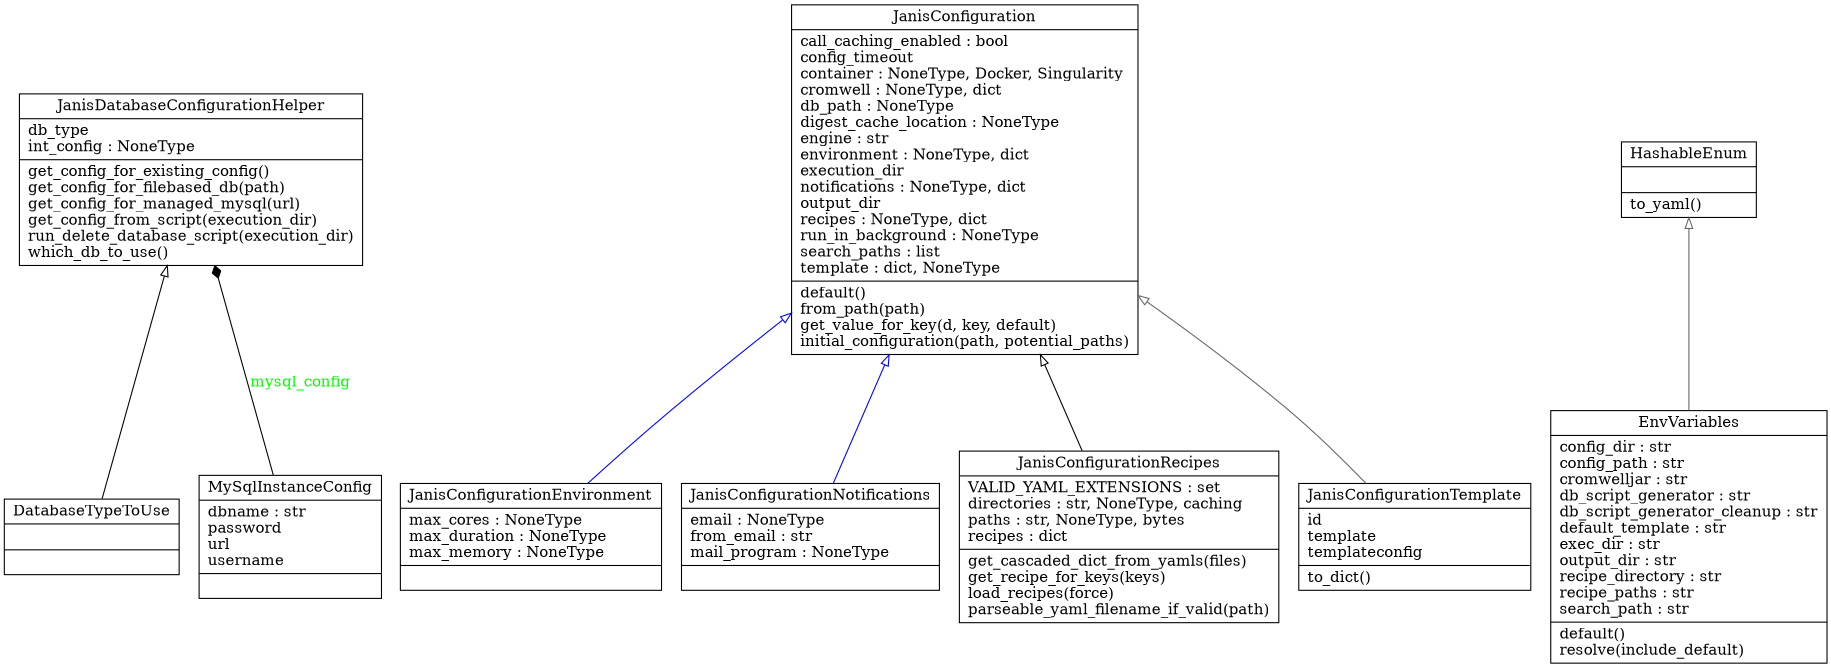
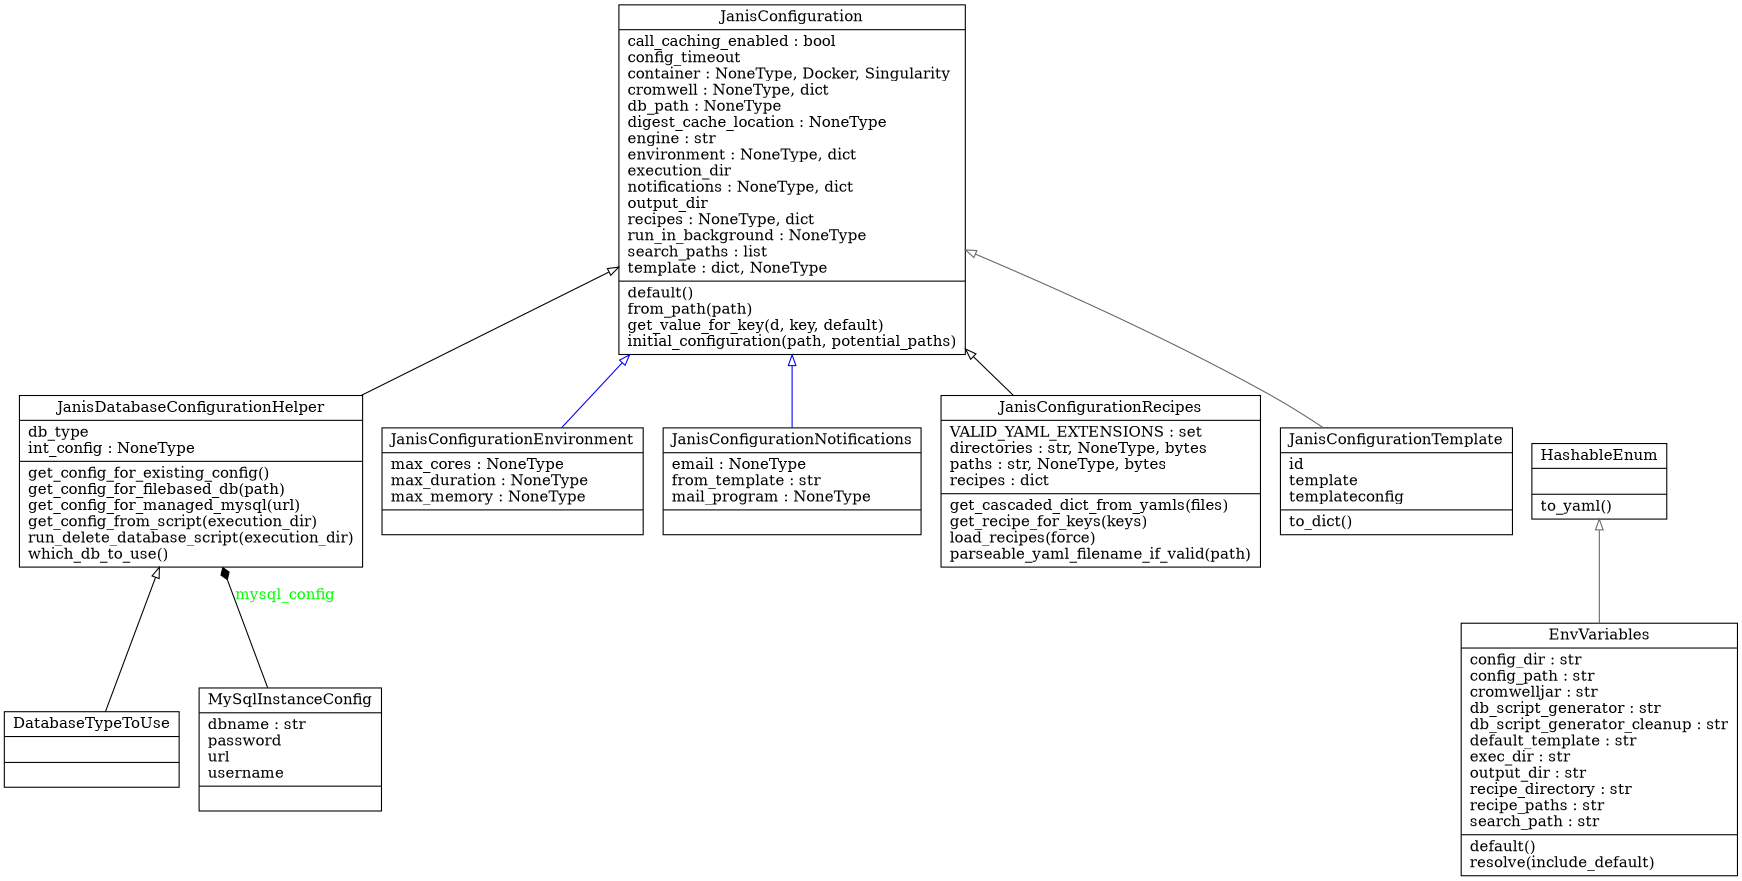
edge "JanisDatabaseConfigurationHelper" -> "JanisConfiguration": added
node "JanisConfigurationRecipes": text "directories : str, NoneType, caching" -> "directories : str, NoneType, bytes"
node "JanisConfigurationNotifications": text "from_email : str" -> "from_template : str"
